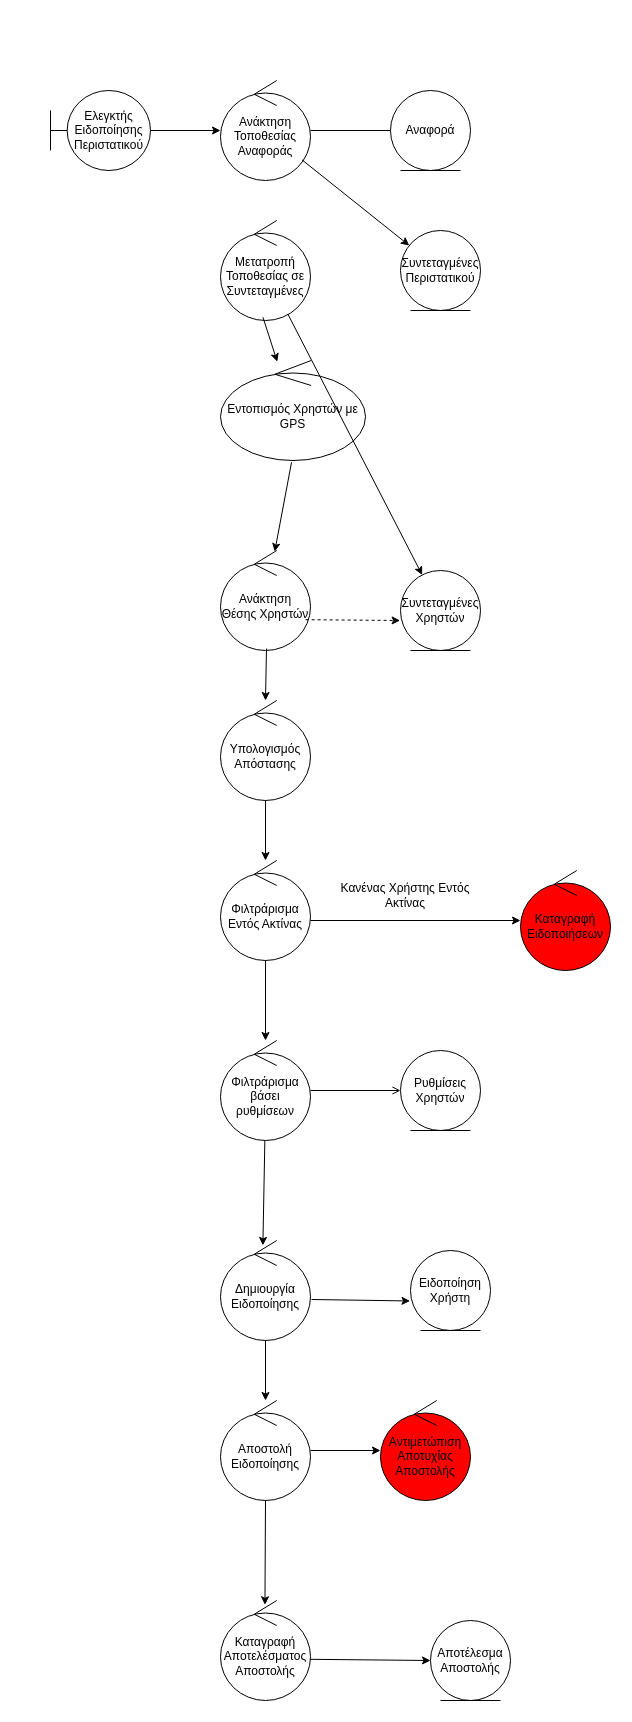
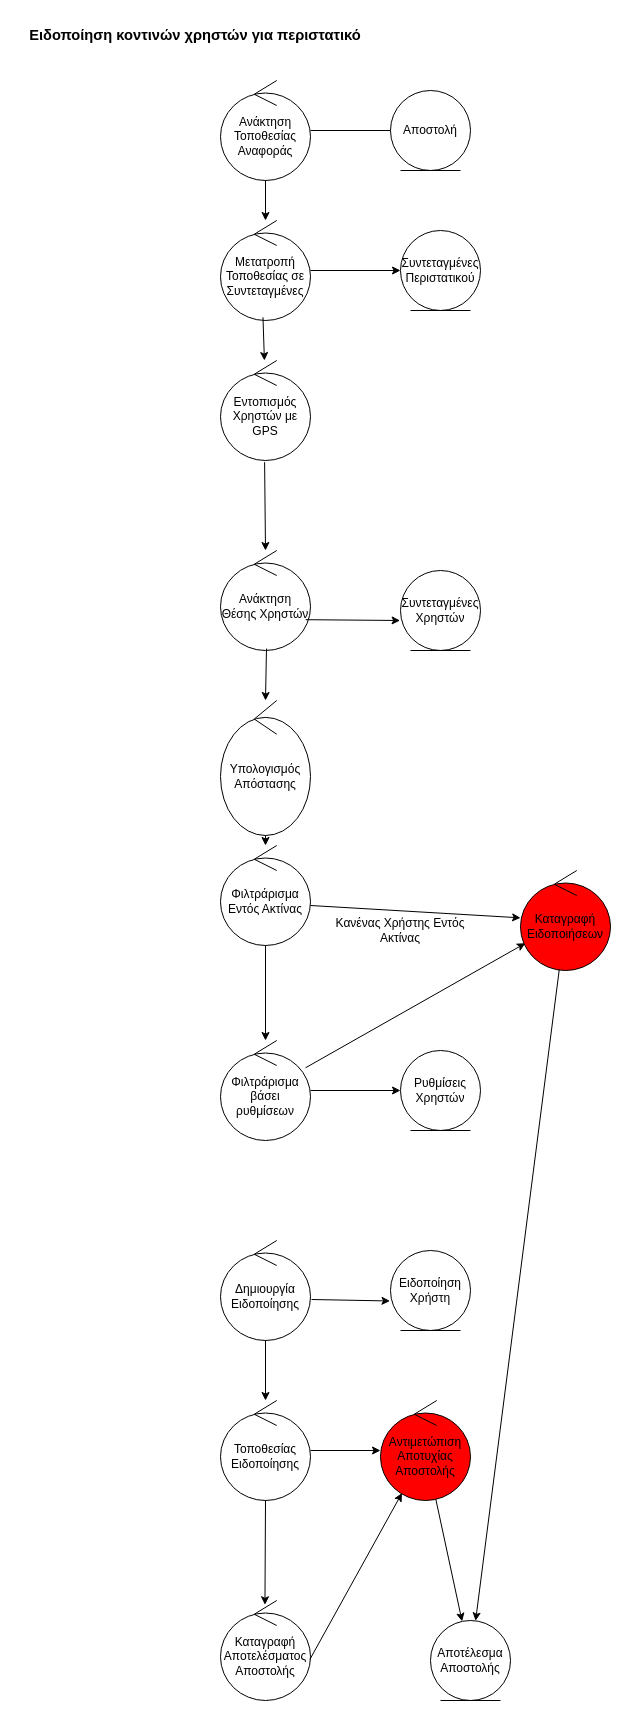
node "Ειδοποίηση κοντινών χρηστών για περιστατικό": added
node "Ελεγκτής Ειδοποίησης Περιστατικού": removed
edge "Ελεγκτής Ειδοποίησης Περιστατικού" -> "Ανάκτηση Τοποθεσίας Αναφοράς": removed
node "Αναφορά": label "Αναφορά" -> "Αποστολή"
edge "Ανάκτηση Τοποθεσίας Αναφοράς" -> "Συντεταγμένες Περιστατικού": now "Ανάκτηση Τοποθεσίας Αναφοράς" -> "Μετατροπή Τοποθεσίας σε Συντεταγμένες"
node "Εντοπισμός Χρηστών με GPS": size 145x100 -> 90x100
edge "Μετατροπή Τοποθεσίας σε Συντεταγμένες" -> "Συντεταγμένες Χρηστών": now "Μετατροπή Τοποθεσίας σε Συντεταγμένες" -> "Συντεταγμένες Περιστατικού"
edge "Ανάκτηση Θέσης Χρηστών" -> "Συντεταγμένες Χρηστών": style dashed -> solid
node "Υπολογισμός Απόστασης": size 90x100 -> 90x135
node "Κανένας Χρήστης Εντός Ακτίνας": moved (406, 896) -> (401, 931)
node "Φιλτράρισμα Εντός Ακτίνας": moved (266, 911) -> (266, 896)
edge "Φιλτράρισμα βάσει ρυθμίσεων" -> "Ρυθμίσεις Χρηστών": arrowhead open -> classic
edge "Φιλτράρισμα βάσει ρυθμίσεων" -> "Δημιουργία Ειδοποίησης": now "Φιλτράρισμα βάσει ρυθμίσεων" -> "Καταγραφή Ειδοποιήσεων"
node "Ειδοποίηση Χρήστη": moved (451, 1291) -> (431, 1291)
edge "Καταγραφή Ειδοποιήσεων" -> "Αποτέλεσμα Αποστολής": added
node "Αποστολή Ειδοποίησης": label "Αποστολή Ειδοποίησης" -> "Τοποθεσίας Ειδοποίησης"
edge "Αντιμετώπιση Αποτυχίας Αποστολής" -> "Αποτέλεσμα Αποστολής": added
edge "Καταγραφή Αποτελέσματος Αποστολής" -> "Αποτέλεσμα Αποστολής": now "Καταγραφή Αποτελέσματος Αποστολής" -> "Αντιμετώπιση Αποτυχίας Αποστολής"
